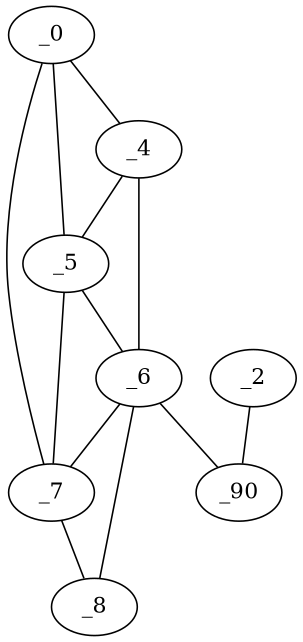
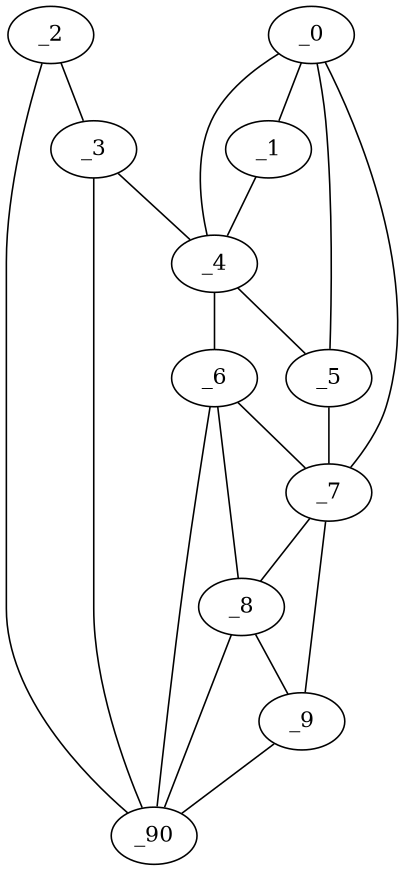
node "_3": added
node "_1": added
edge "_5" -- "_6": removed
edge "_8" -- "_90": added
node "_9": added
